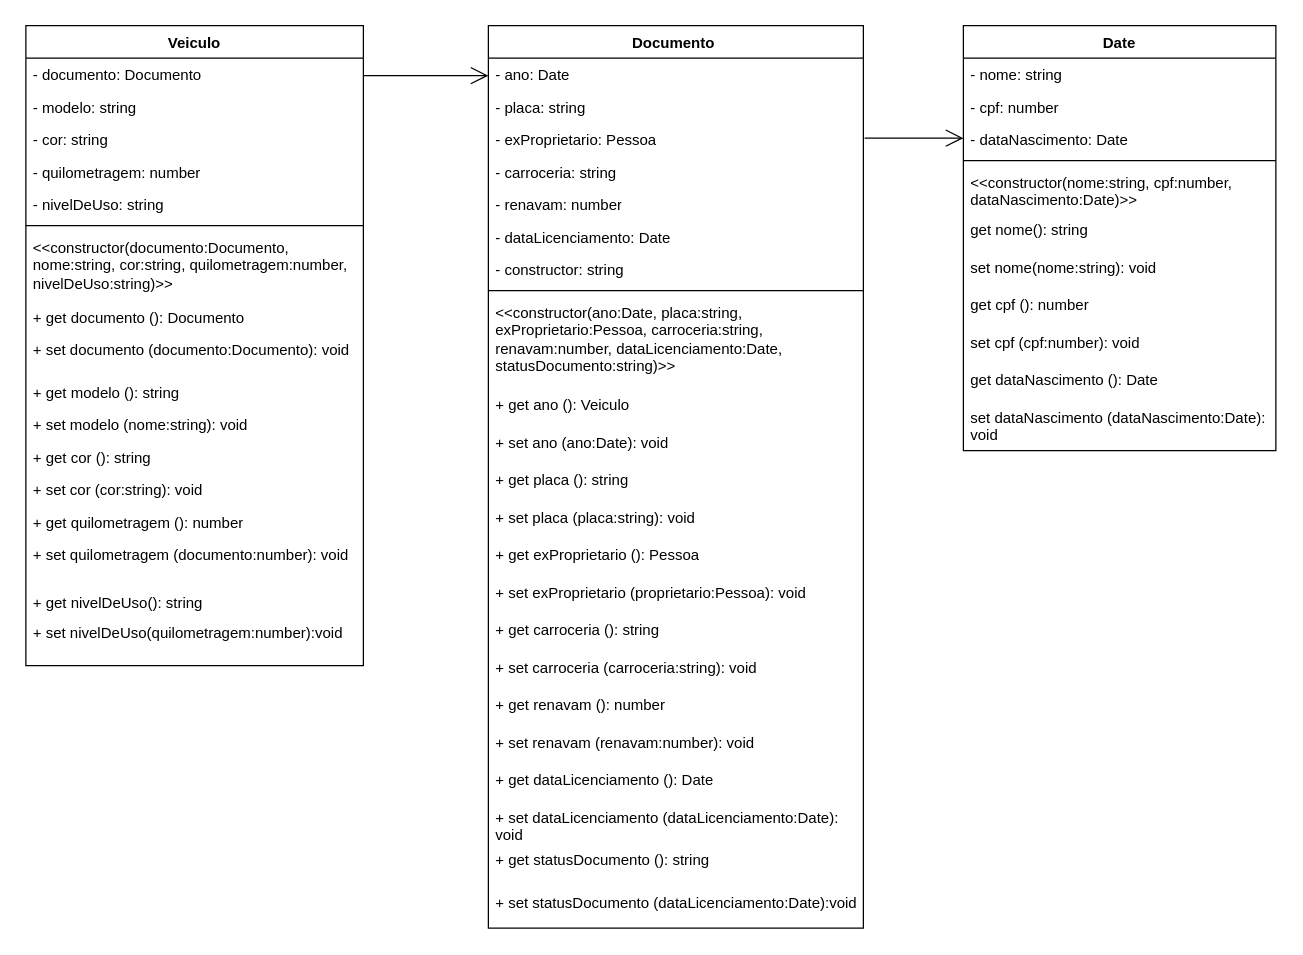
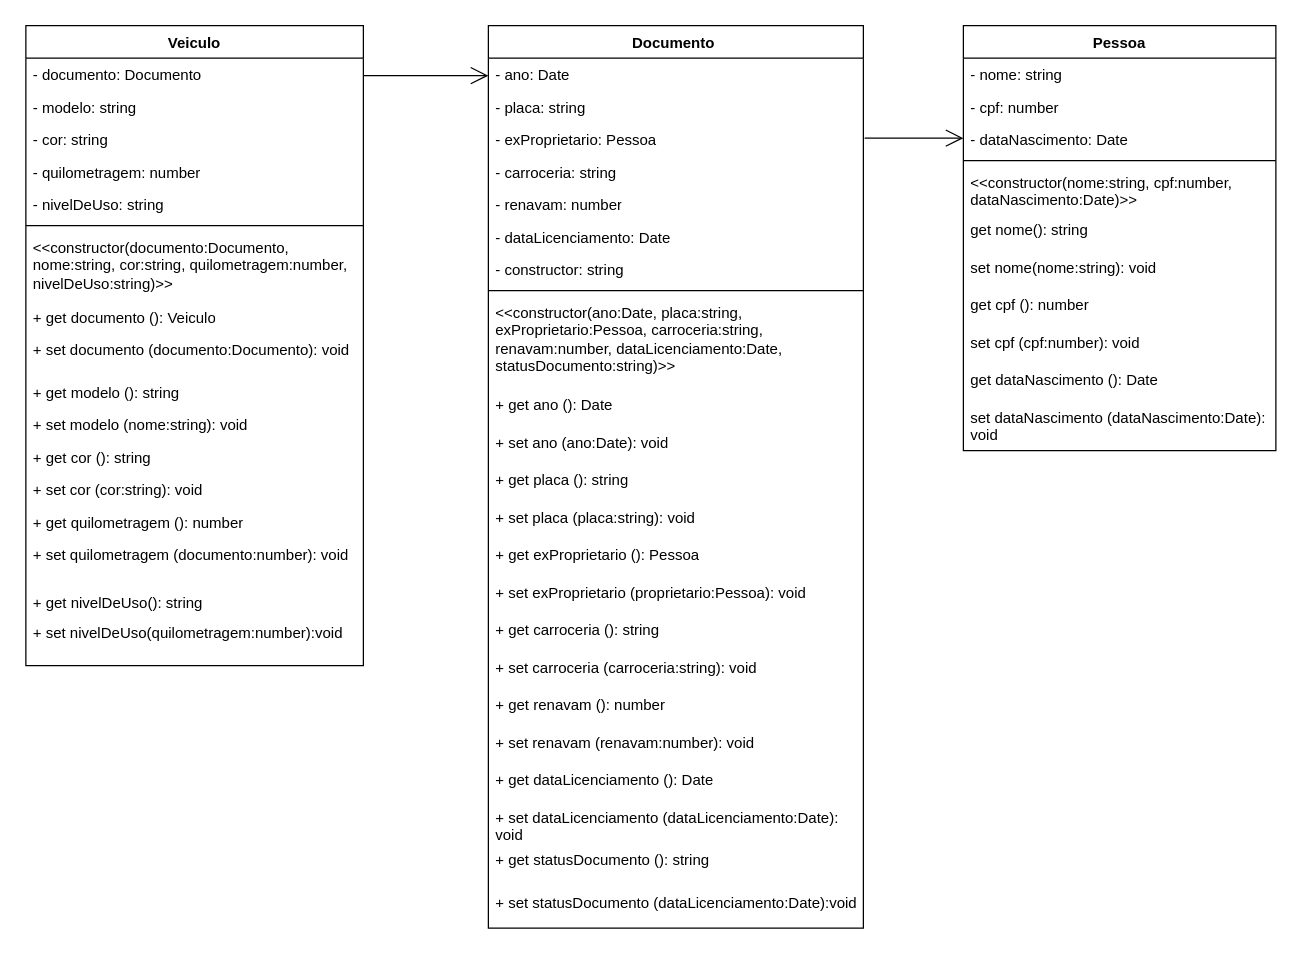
node "Date": label "Date" -> "Pessoa"
node "+ get documento (): Documento": label "+ get documento (): Documento" -> "+ get documento (): Veiculo"
node "+ get ano (): Veiculo": label "+ get ano (): Veiculo" -> "+ get ano (): Date"
